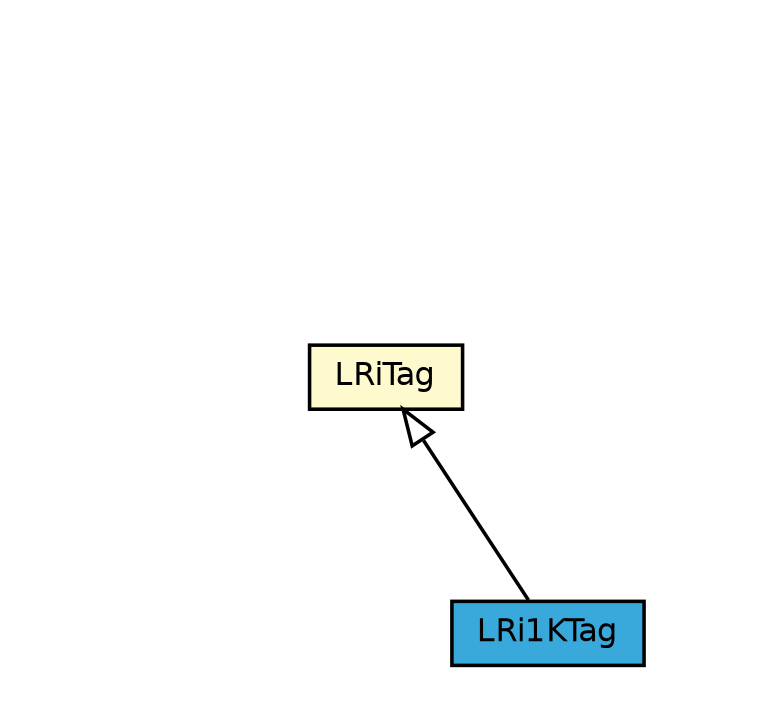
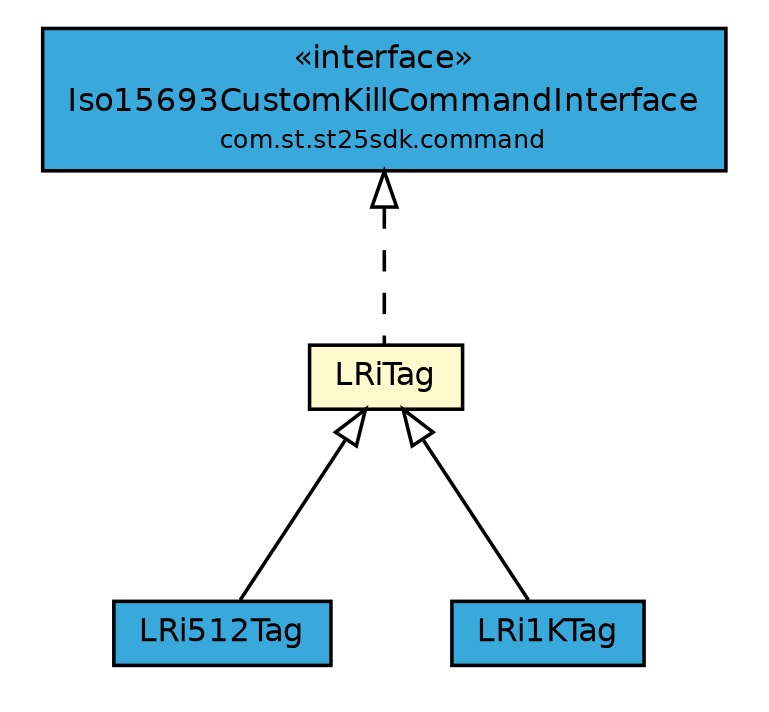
node "Iso15693CustomKillCommandInterface": added
node "LRi512Tag": added
